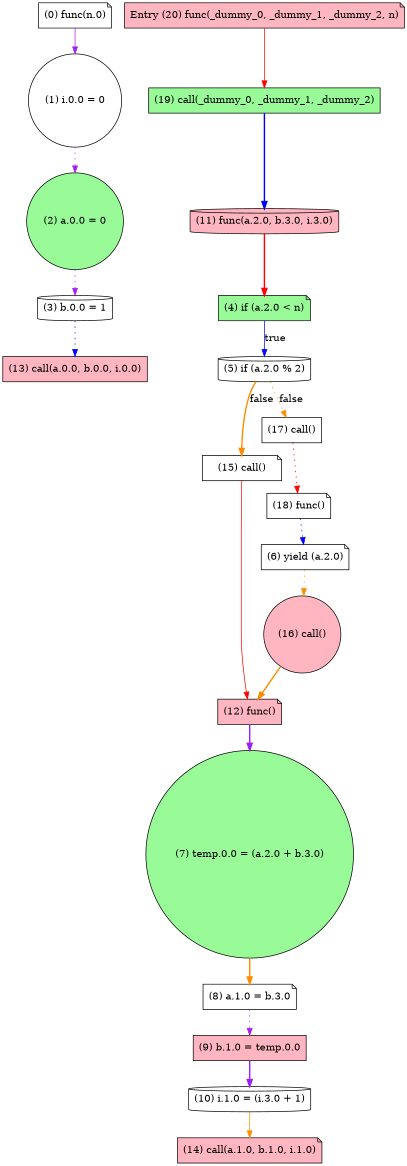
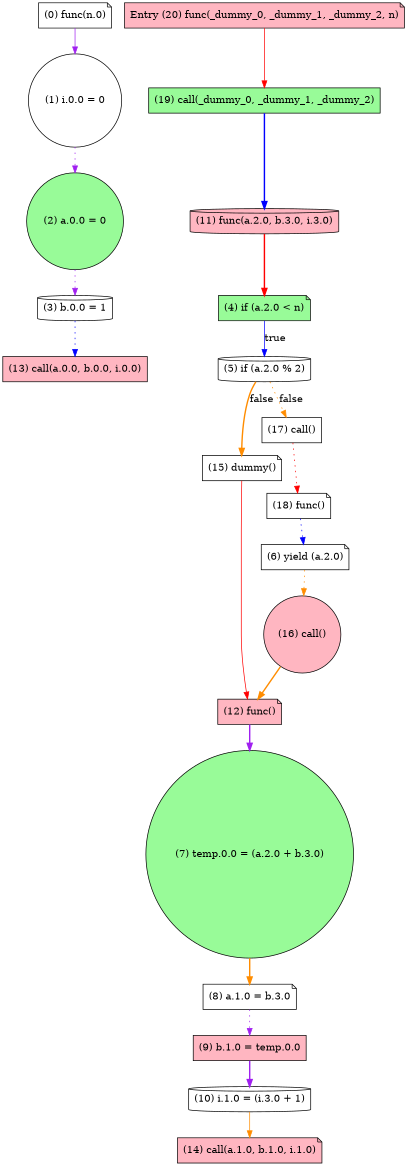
node "(15) call()": label "(15) call()" -> "(15) dummy()"
